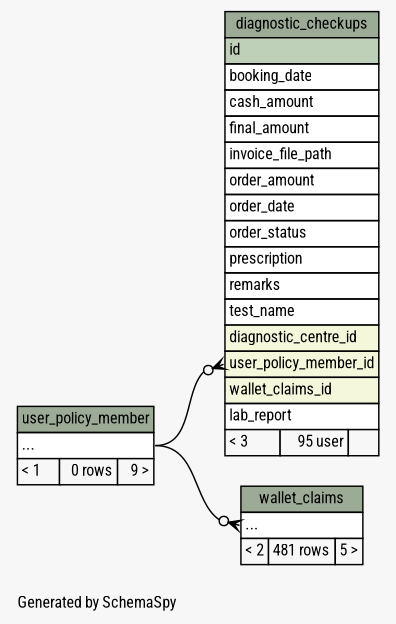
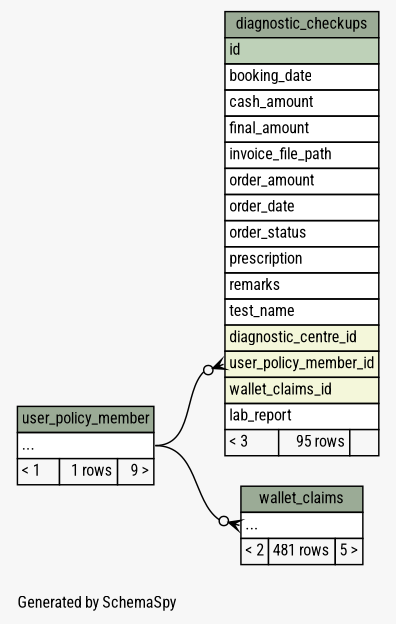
node "diagnostic_checkups": text "95 user" -> "95 rows"
node "user_policy_member": text "0 rows" -> "1 rows"
